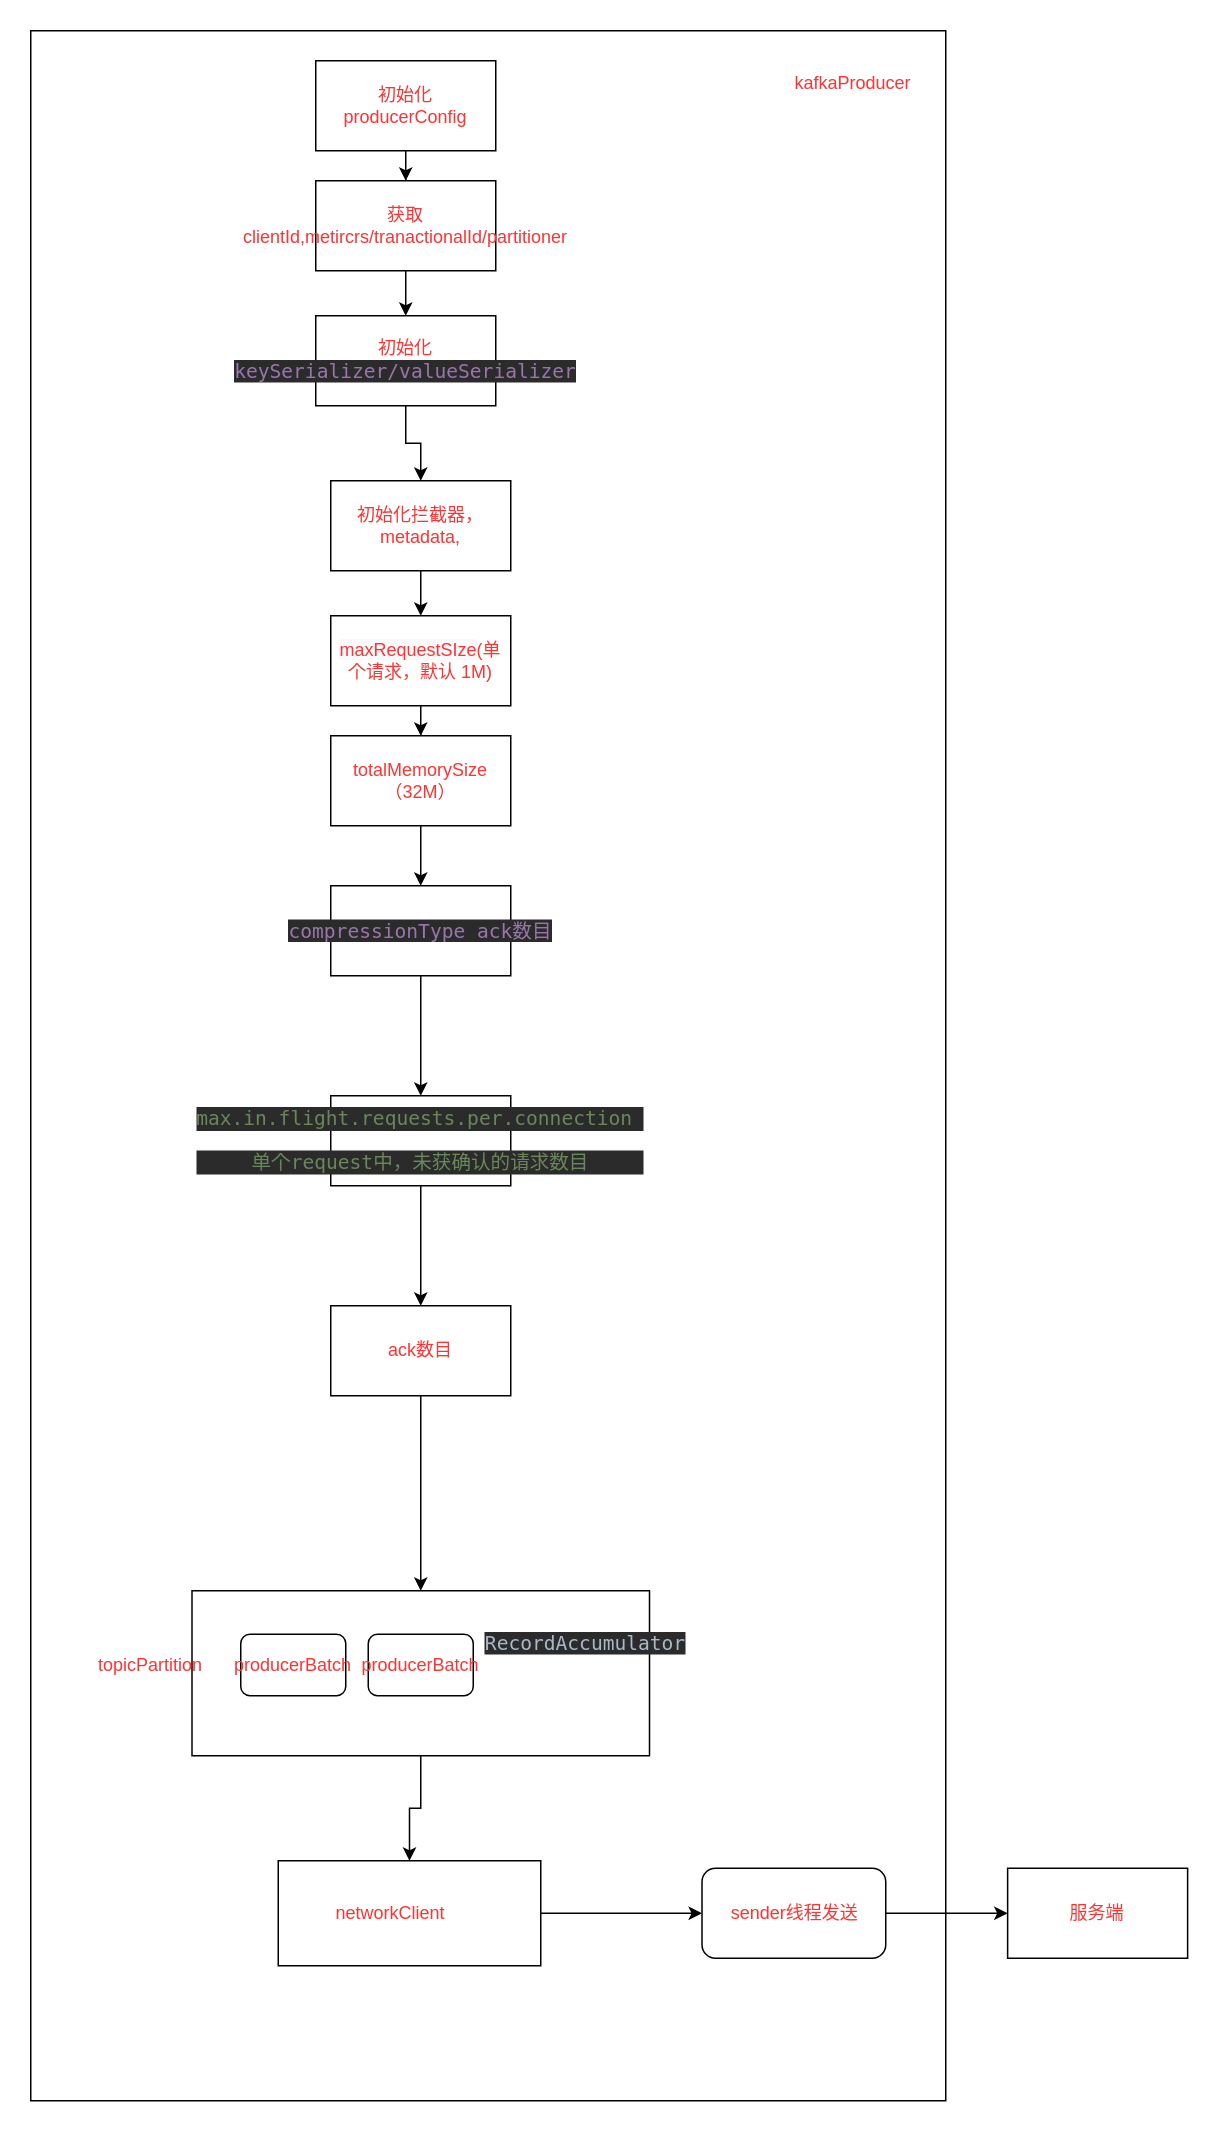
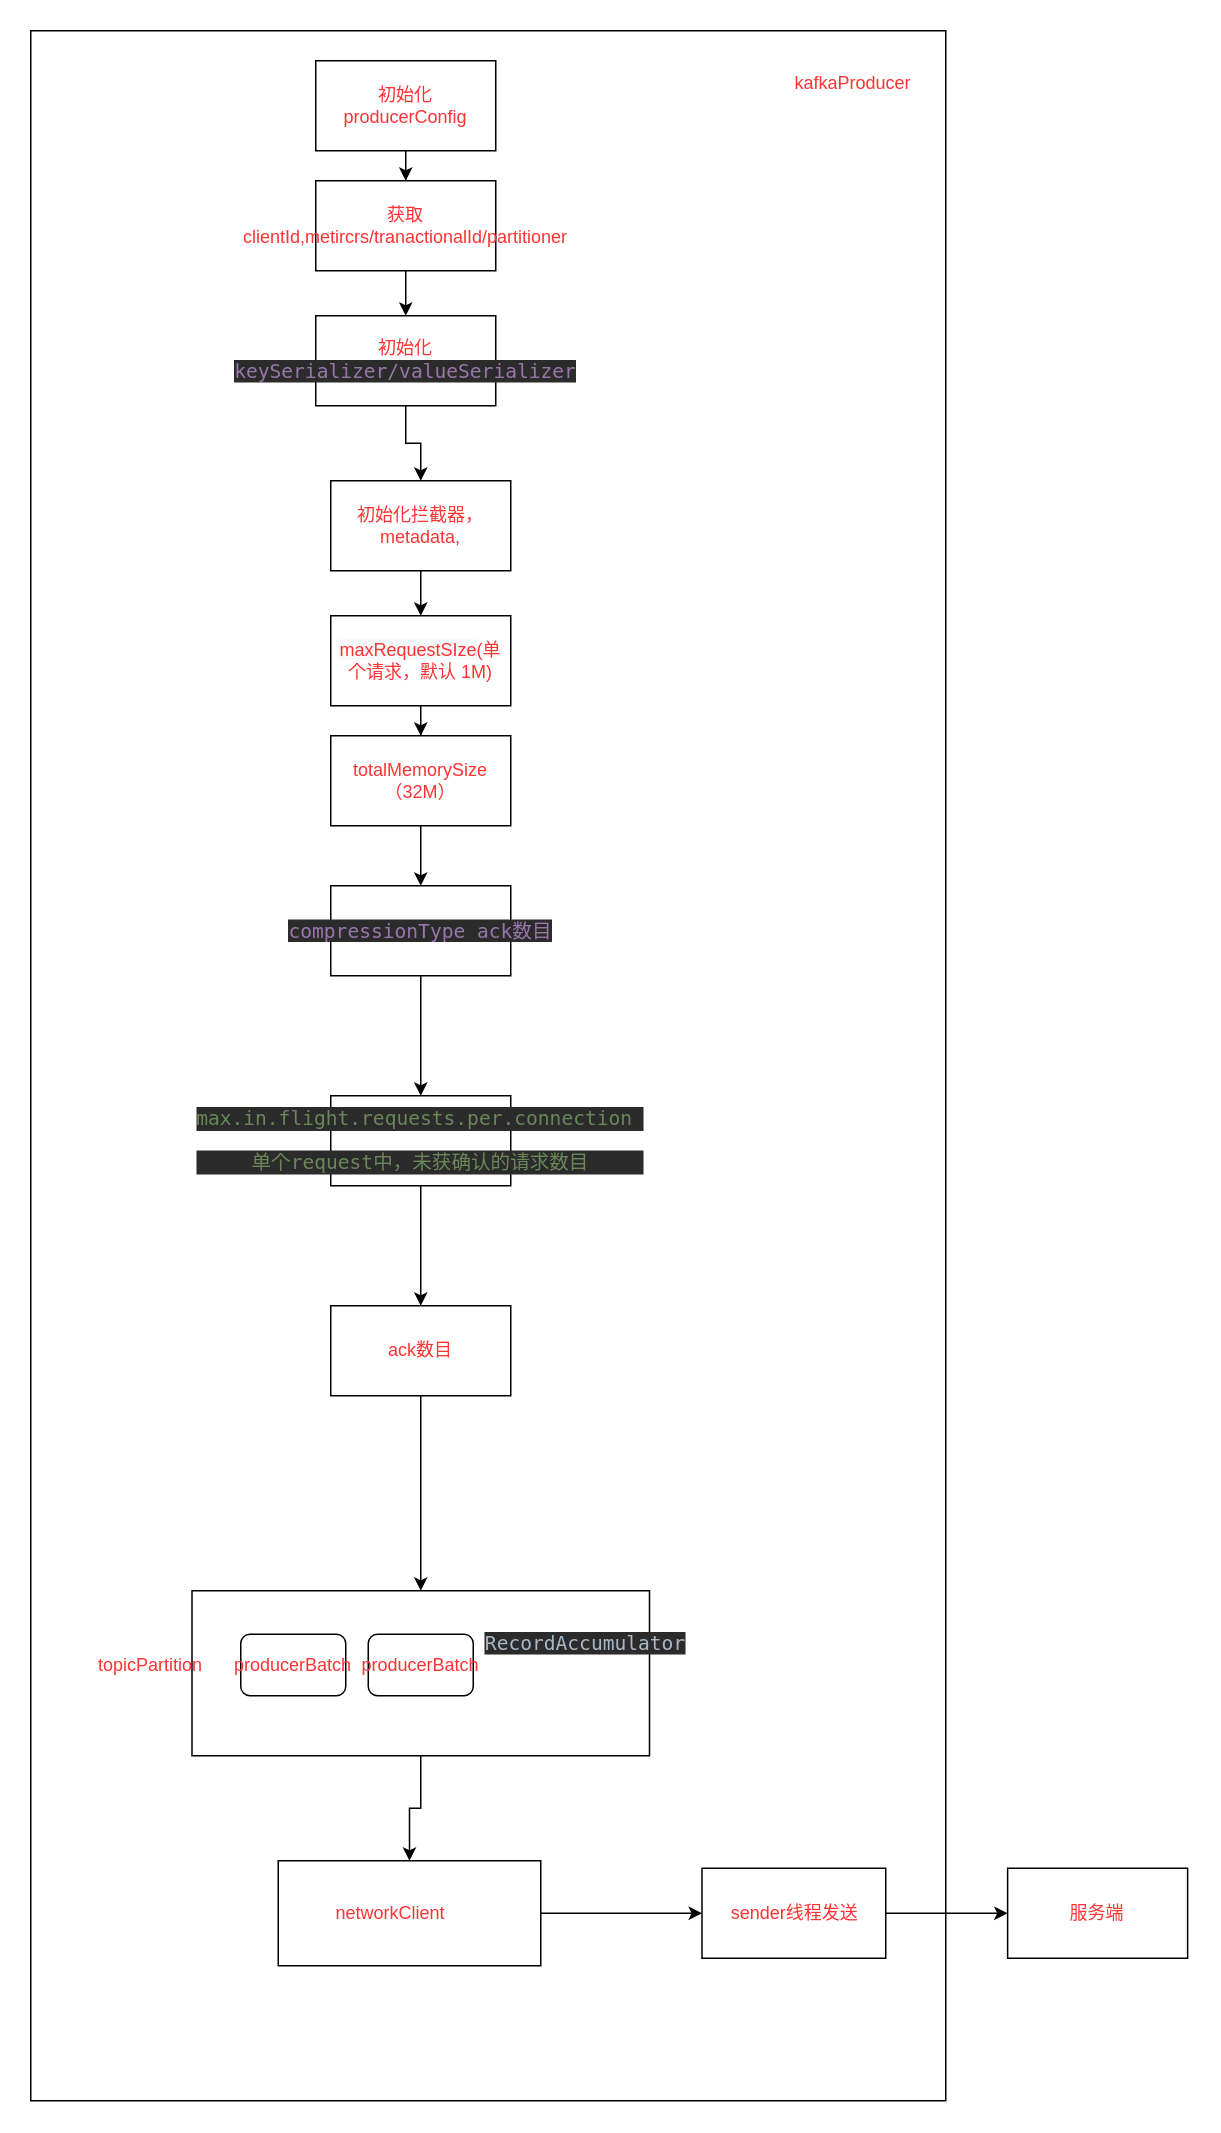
node "sender线程发送": shape rounded rectangle -> rectangle
